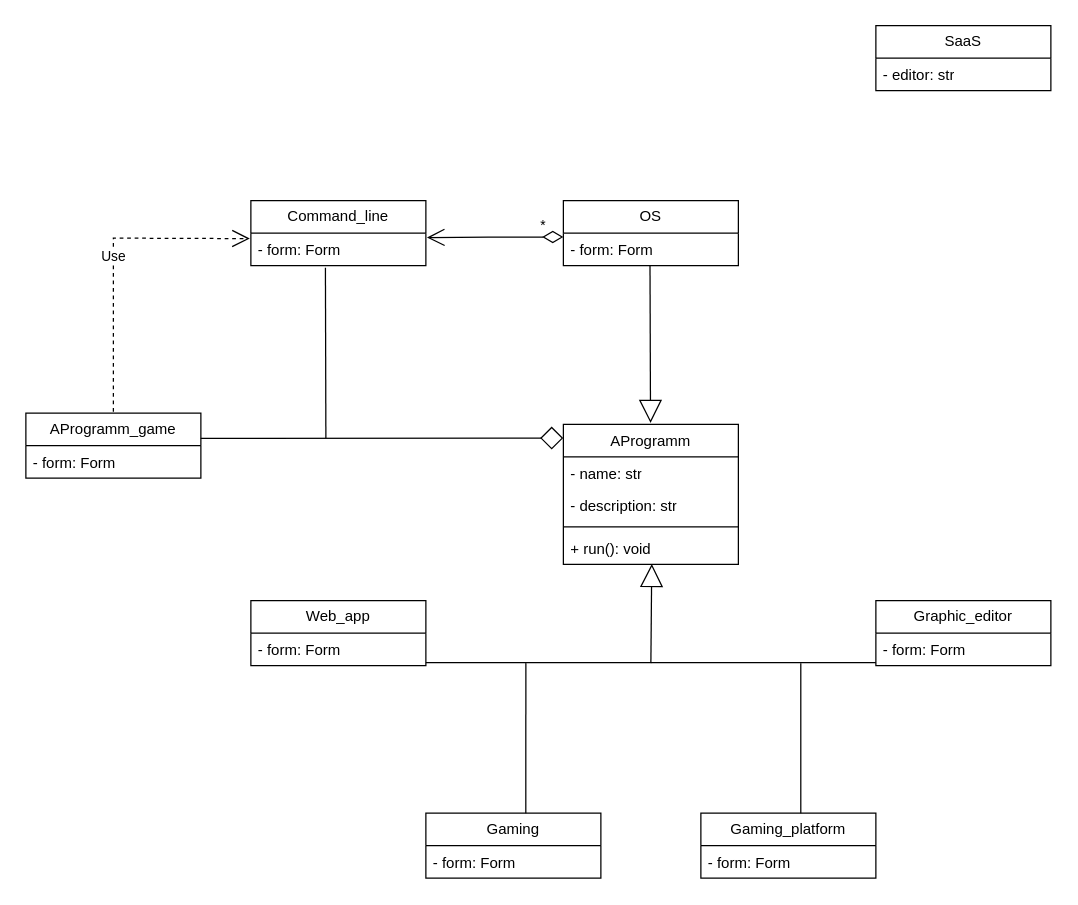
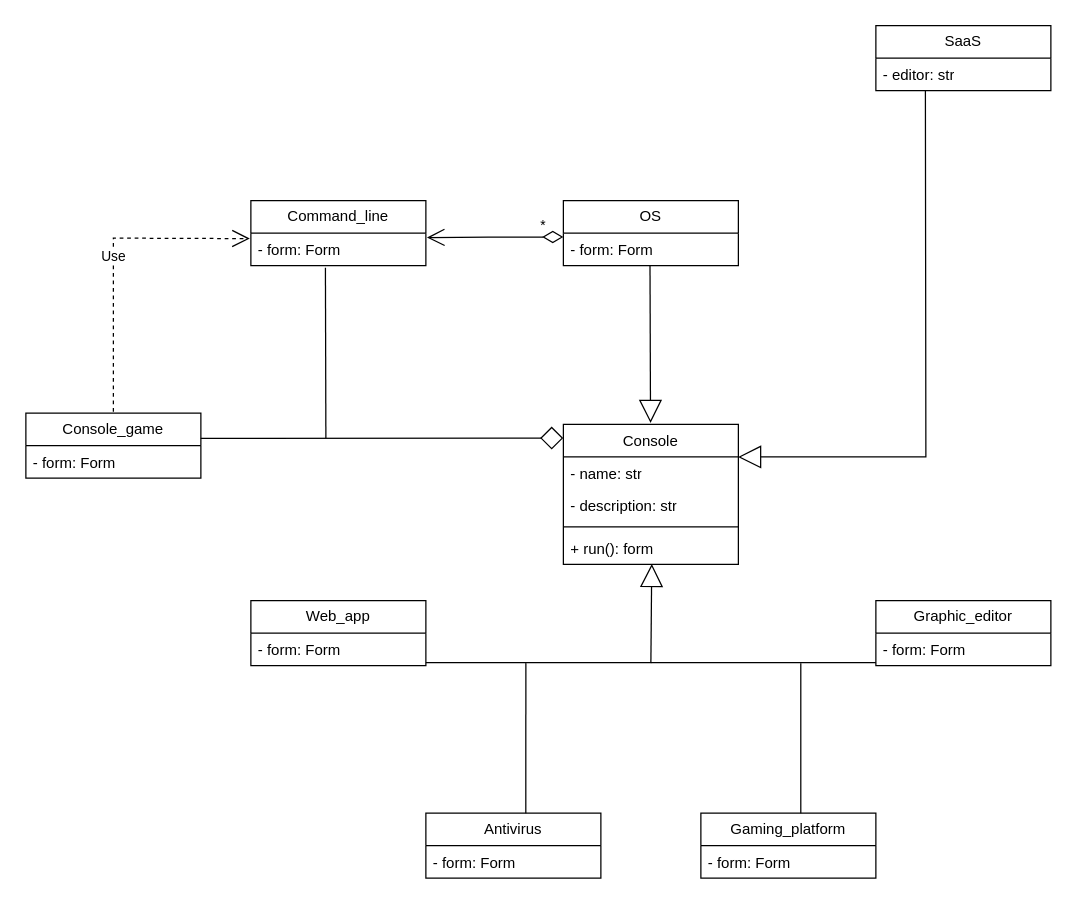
edge "- editor: str" -> "- name: str": added
node "AProgramm_game": label "AProgramm_game" -> "Console_game"
node "AProgramm": label "AProgramm" -> "Console"
node "+ run(): void": label "+ run(): void" -> "+ run(): form"
node "Gaming": label "Gaming" -> "Antivirus"
